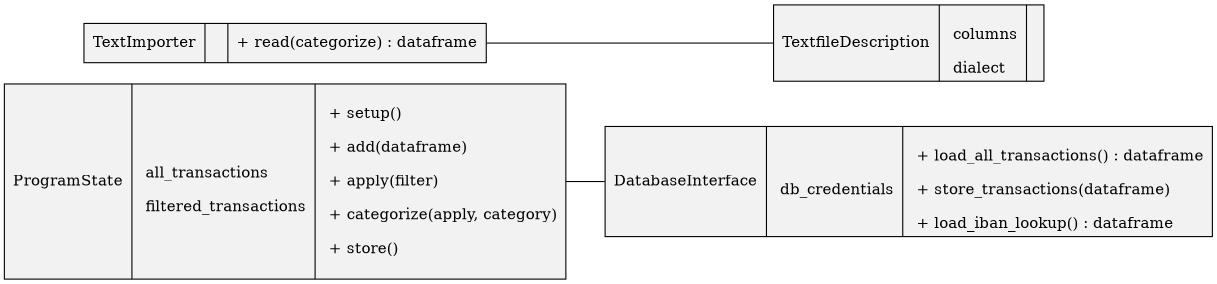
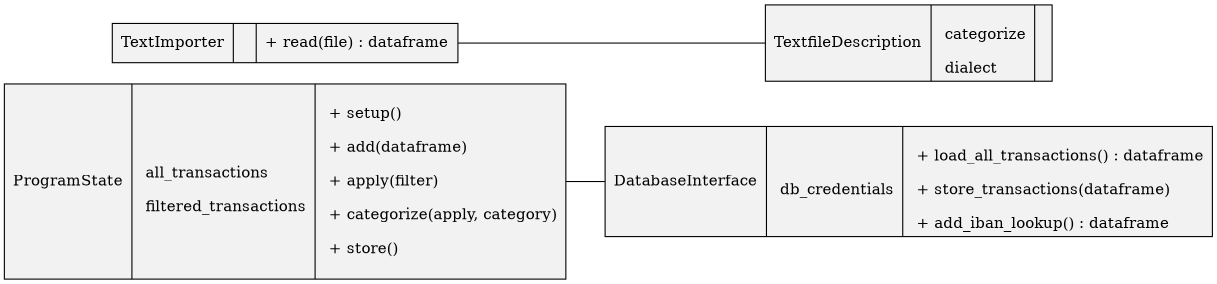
node "TextfileDescription": text "columns" -> "categorize"
node "TextImporter": text "+ read(categorize) : dataframe" -> "+ read(file) : dataframe"
node "DatabaseInterface": text "+ load_iban_lookup() : dataframe" -> "+ add_iban_lookup() : dataframe"
